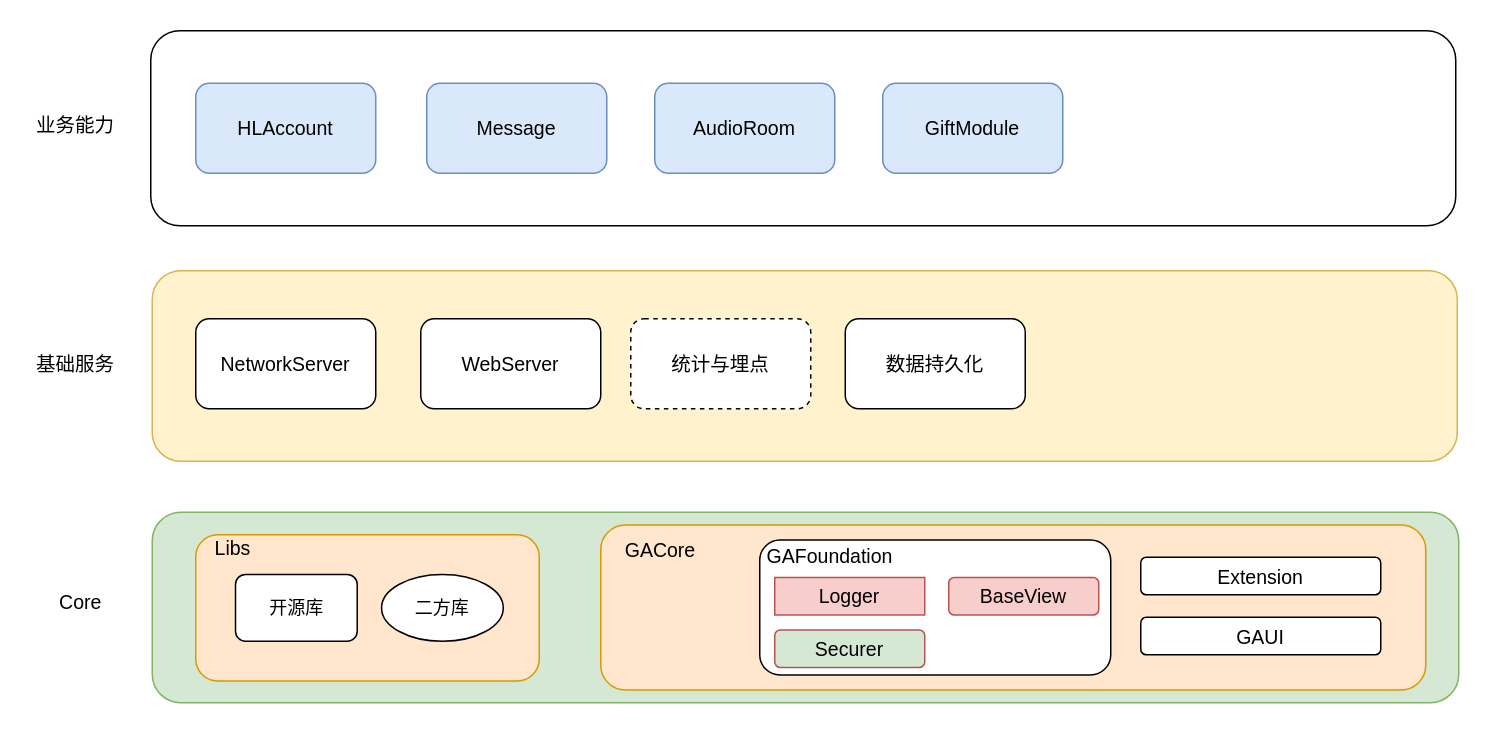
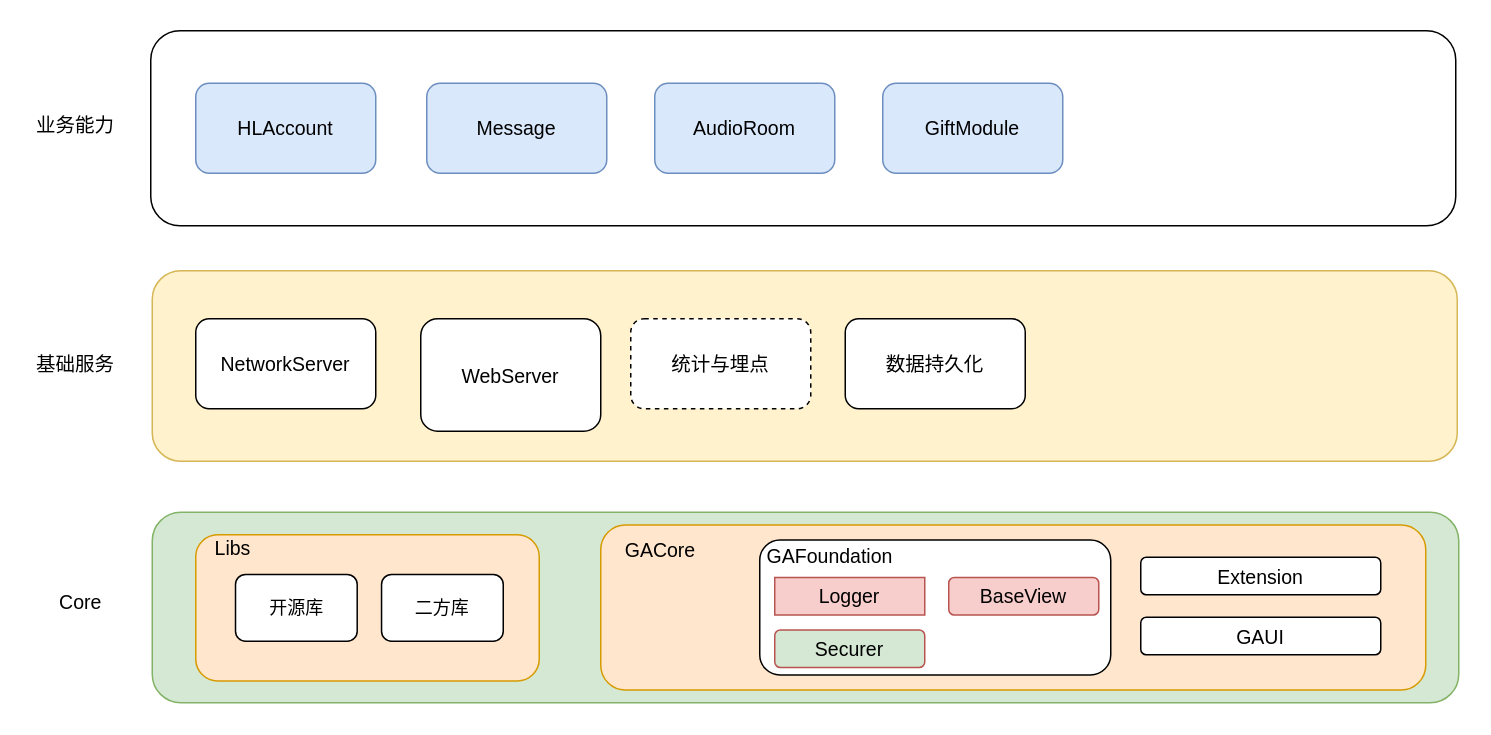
node "WebServer": size 180x90 -> 180x113
node "二方库": shape ellipse -> rounded rectangle
